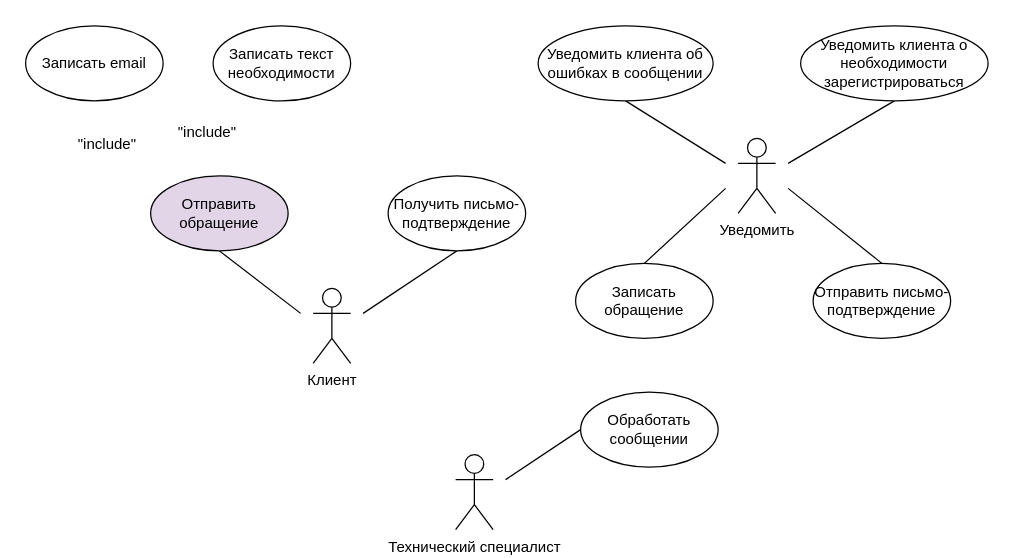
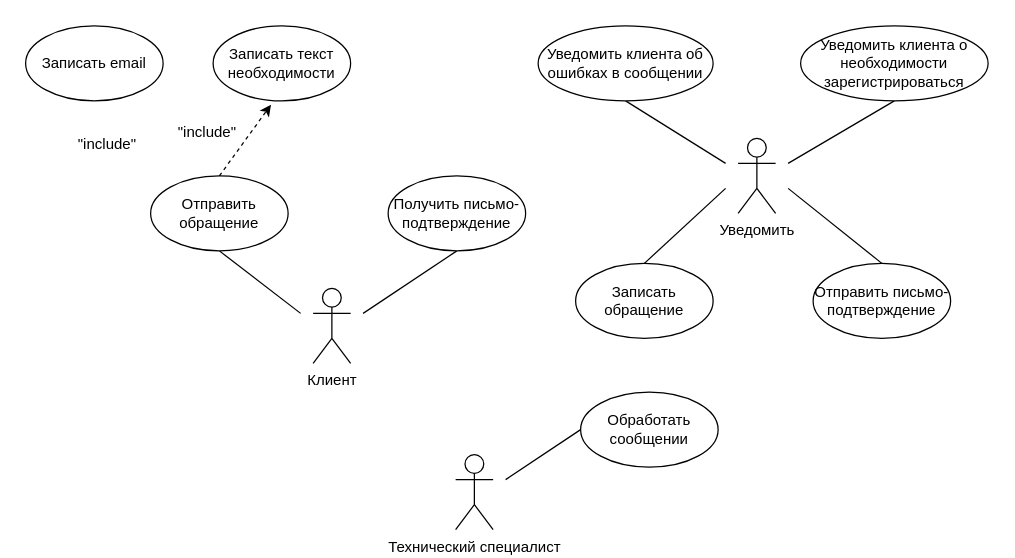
edge "Отправить обращение" -> "Записать текст необходимости": added
node "Отправить обращение": fillcolor #e1d5e7 -> #ffffff
